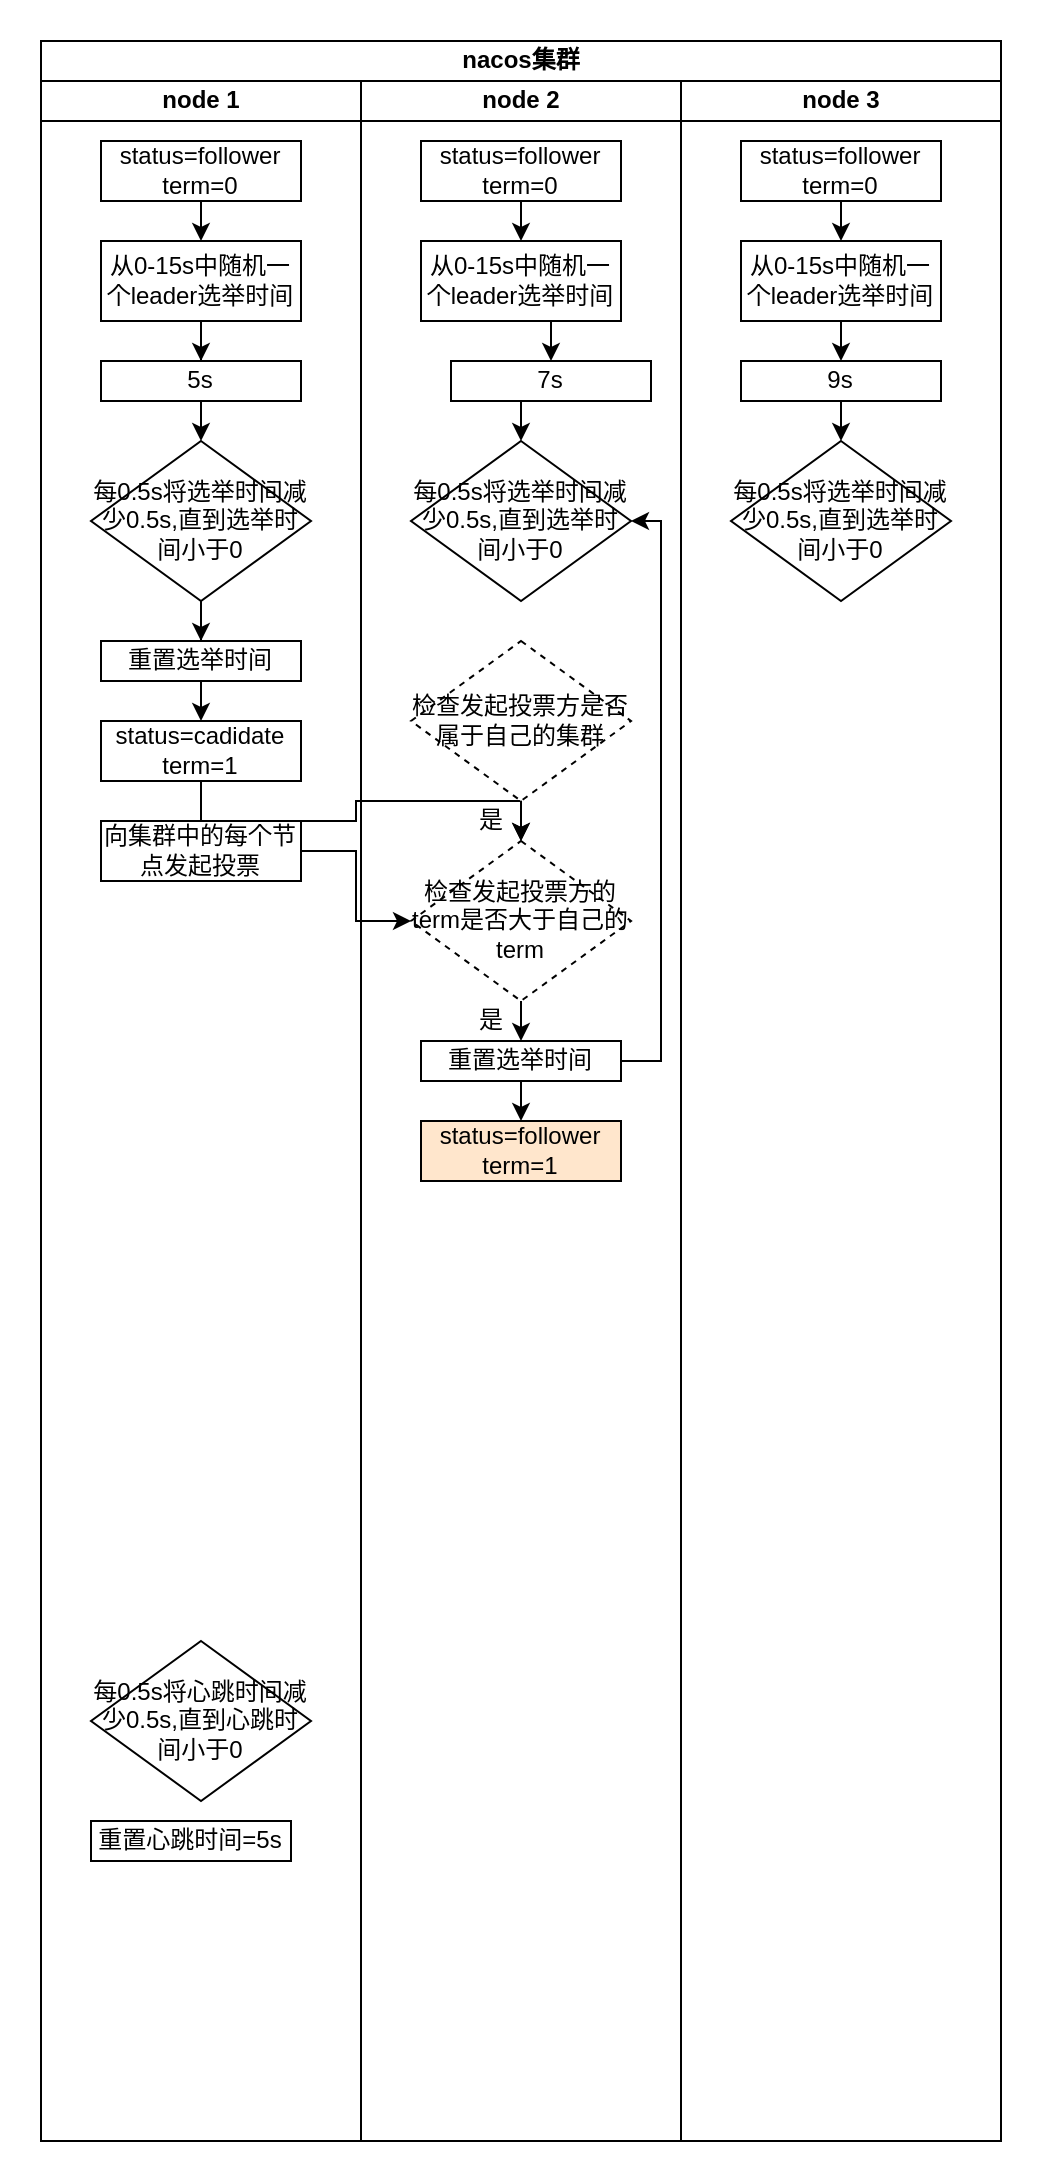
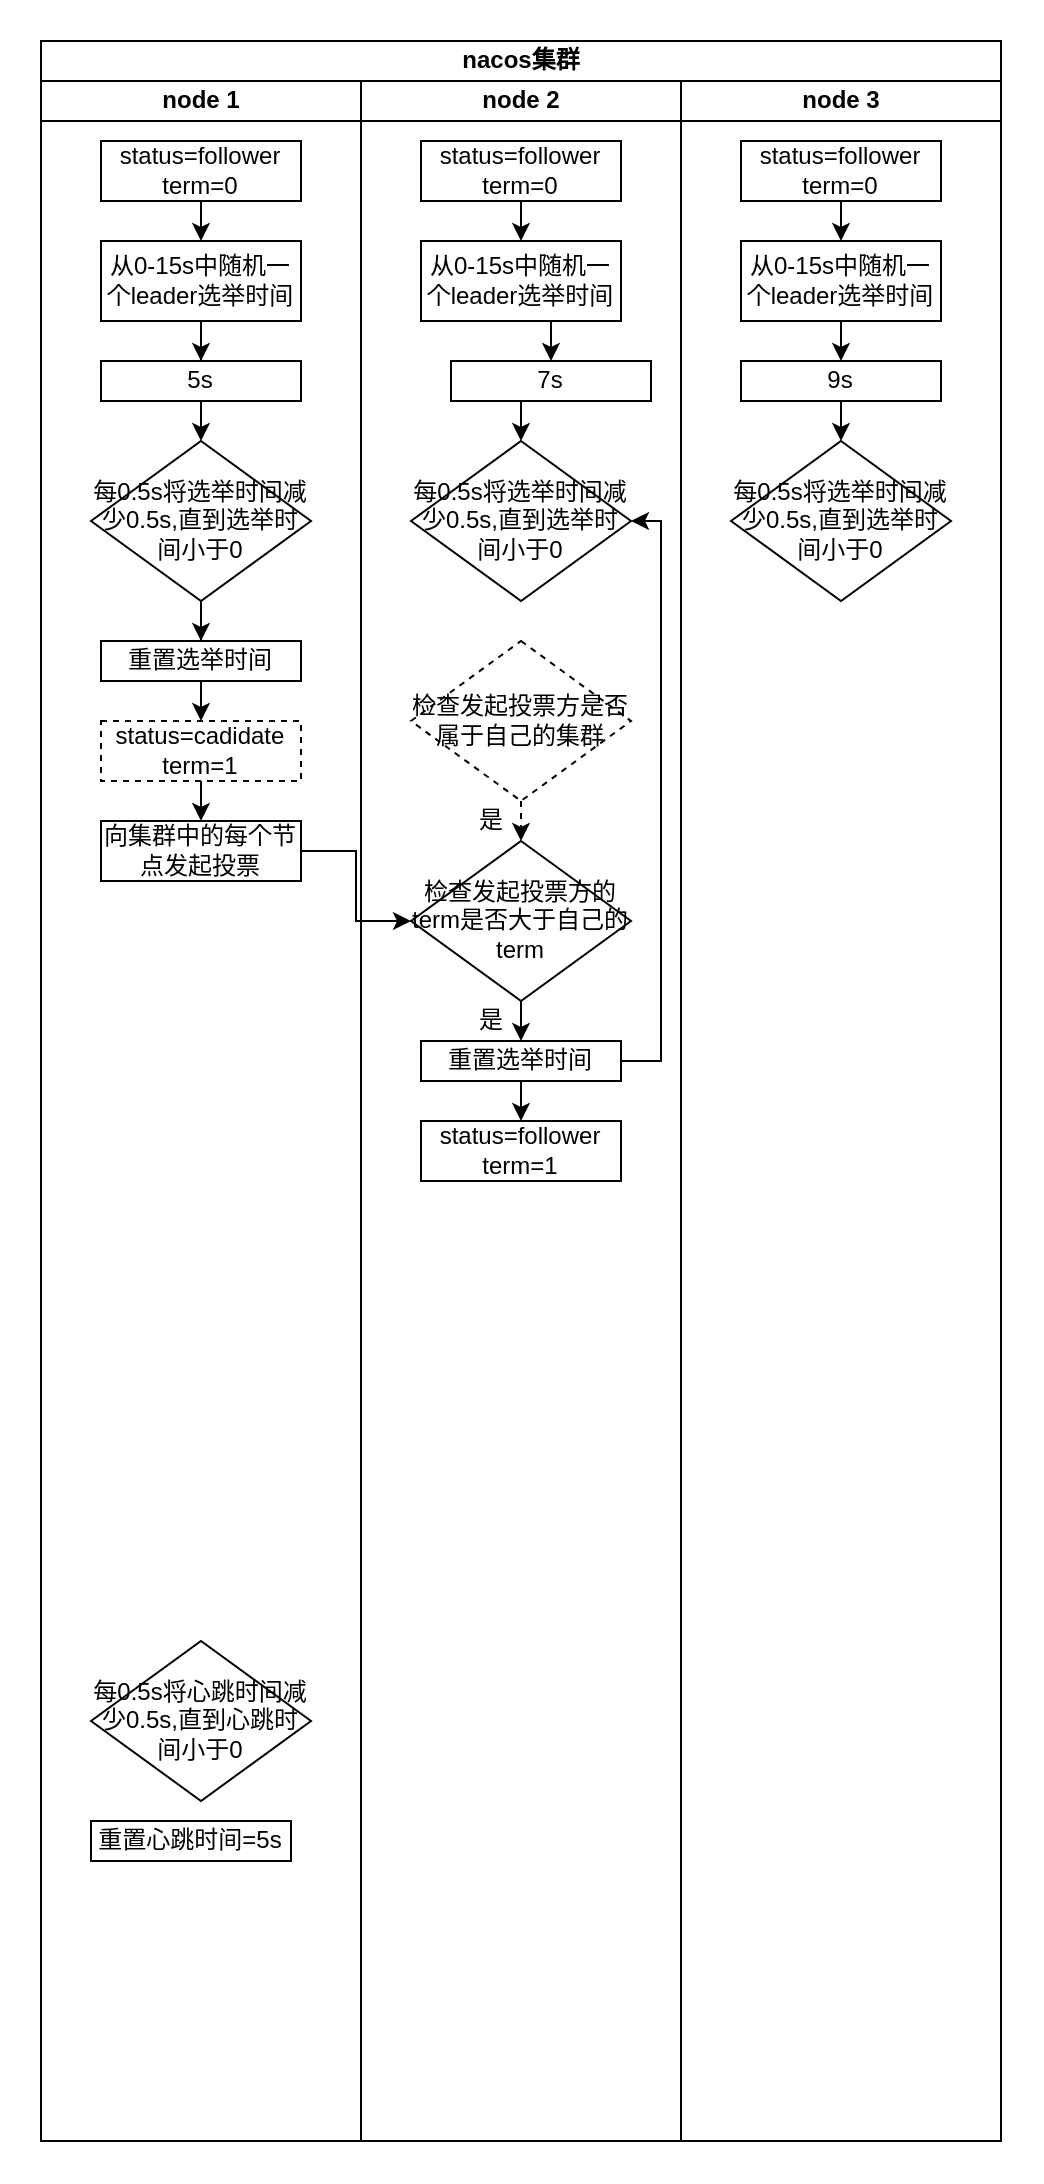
node "status=cadidate term=1": style solid -> dashed
edge "status=cadidate term=1" -> "检查发起投票方的term是否大于自己的term": now "status=cadidate term=1" -> "向集群中的每个节点发起投票"
node "检查发起投票方的term是否大于自己的term": style dashed -> solid
node "status=follower term=1": fillcolor #ffe6cc -> #ffffff
